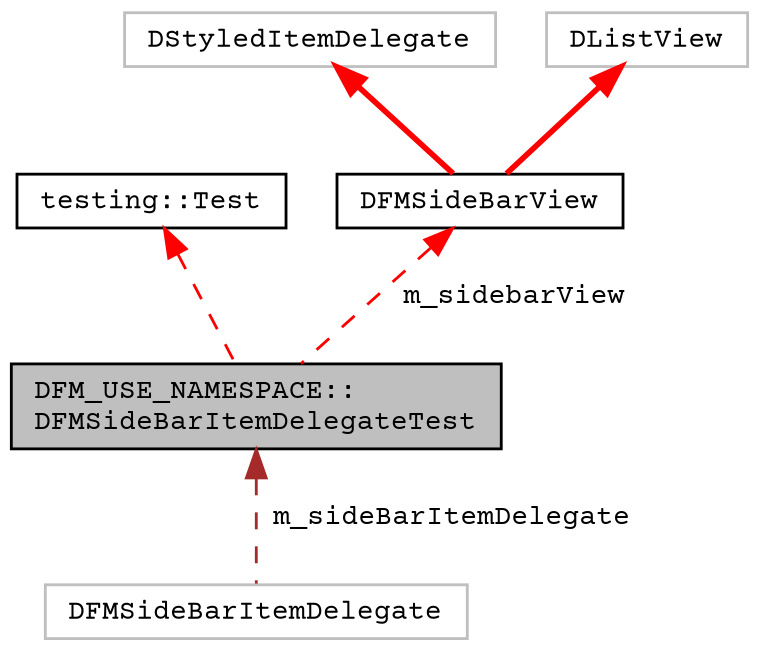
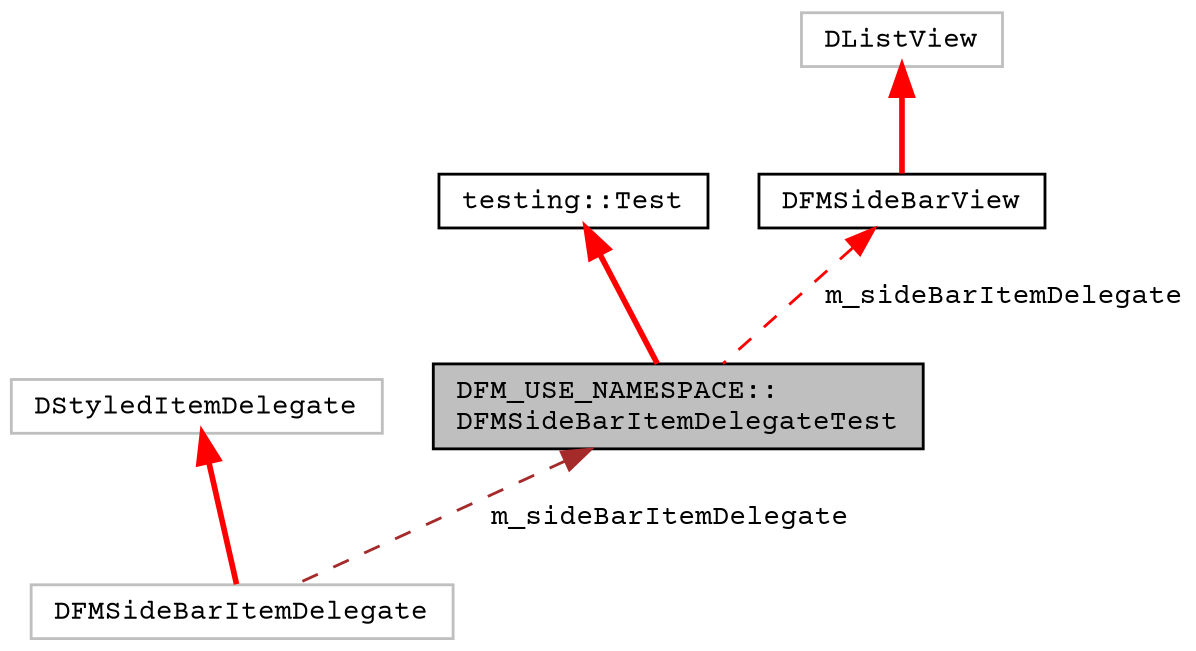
edge "DFMSideBarView" -> "DStyledItemDelegate": now "DFMSideBarItemDelegate" -> "DStyledItemDelegate"
edge "DFM_USE_NAMESPACE:: DFMSideBarItemDelegateTest" -> "DFMSideBarView": label " m_sidebarView" -> " m_sideBarItemDelegate"
edge "DFM_USE_NAMESPACE:: DFMSideBarItemDelegateTest" -> "testing::Test": style dashed -> bold
